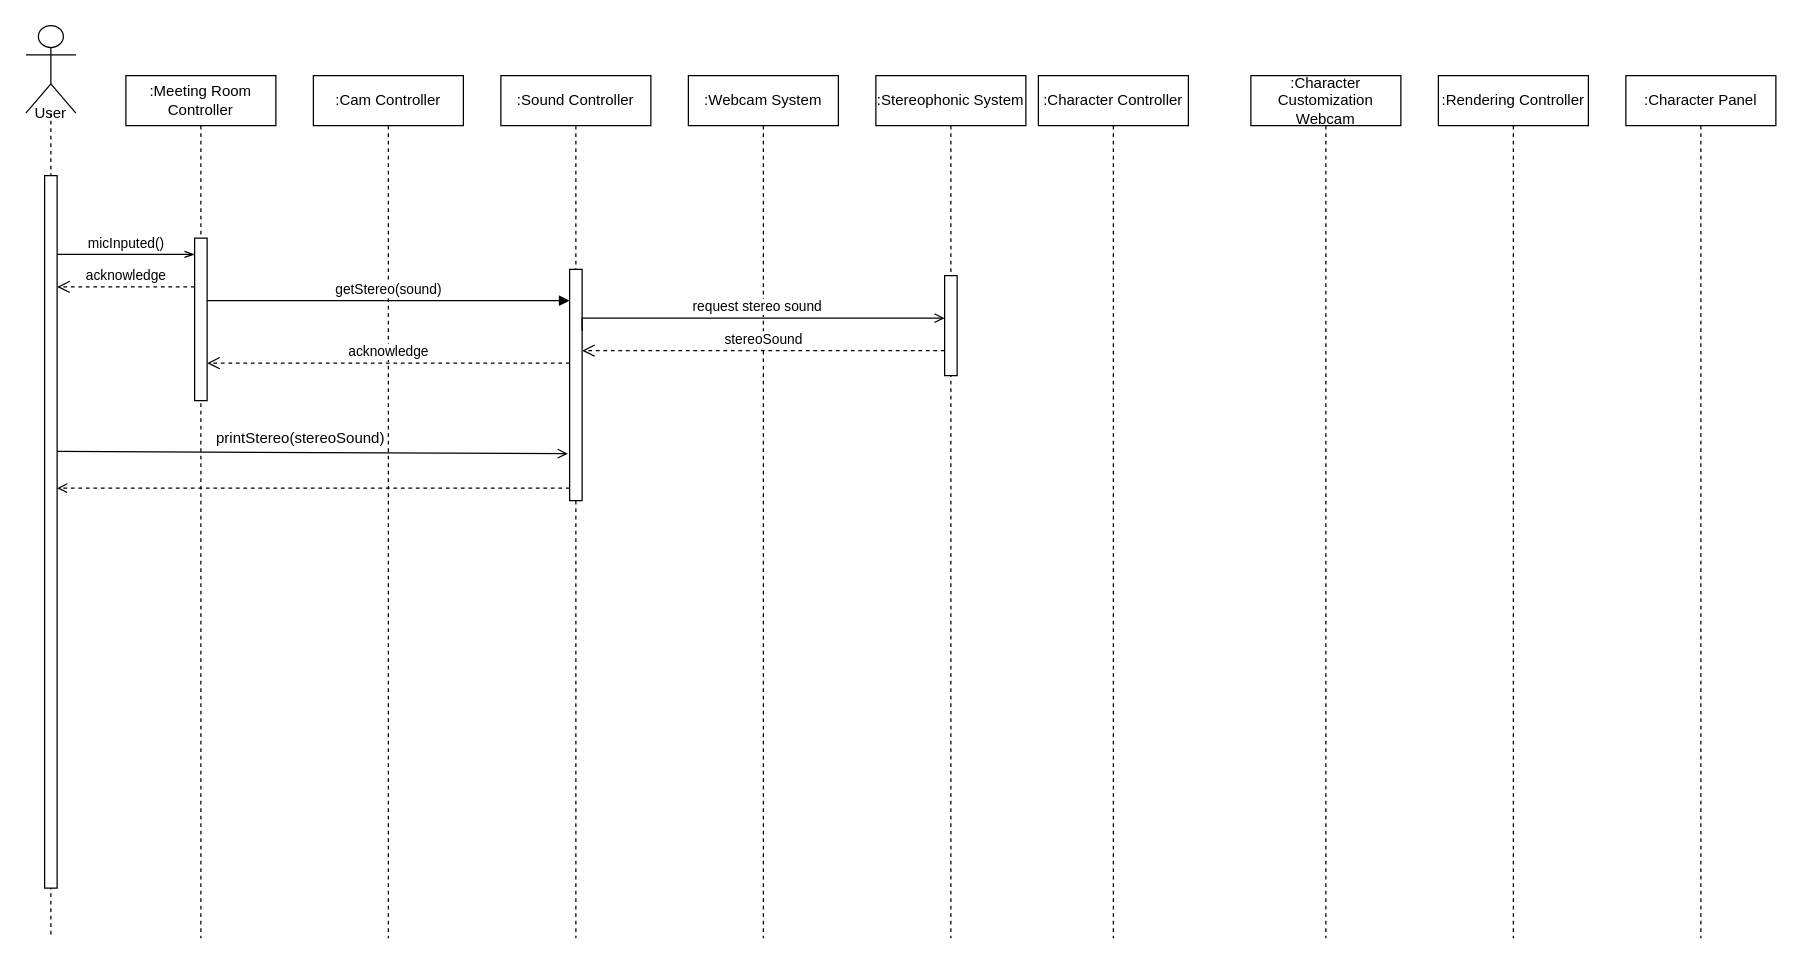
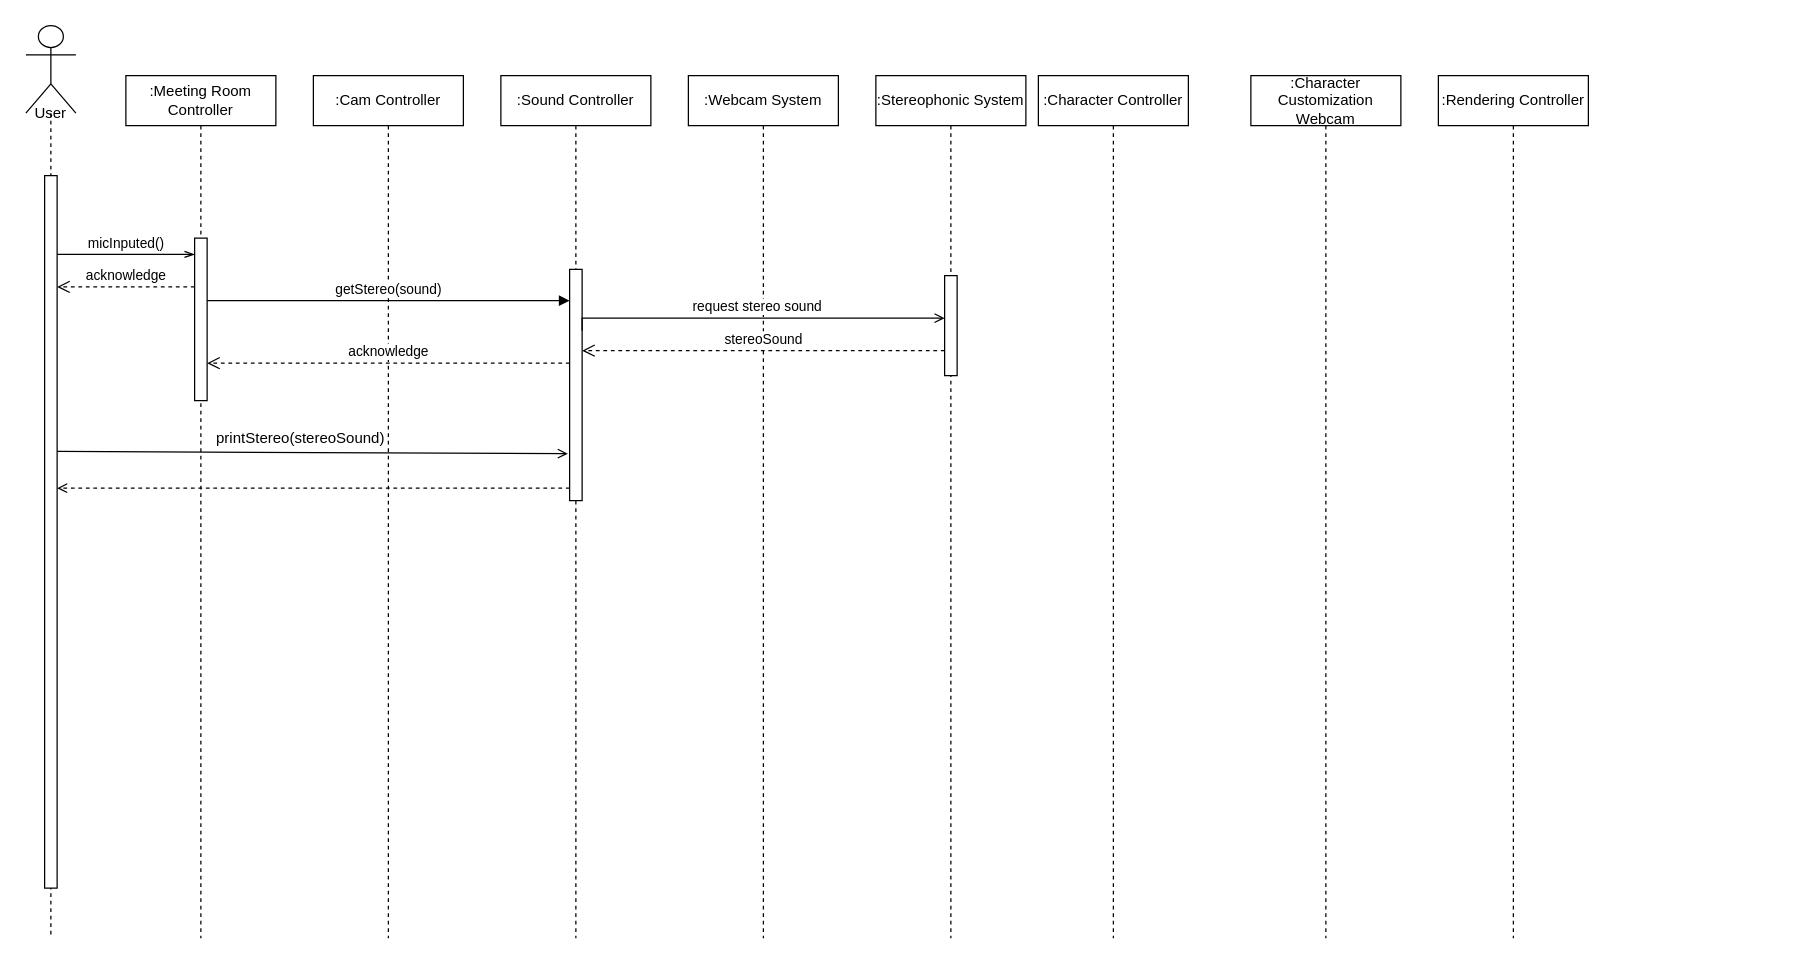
node ":Character Panel": removed
